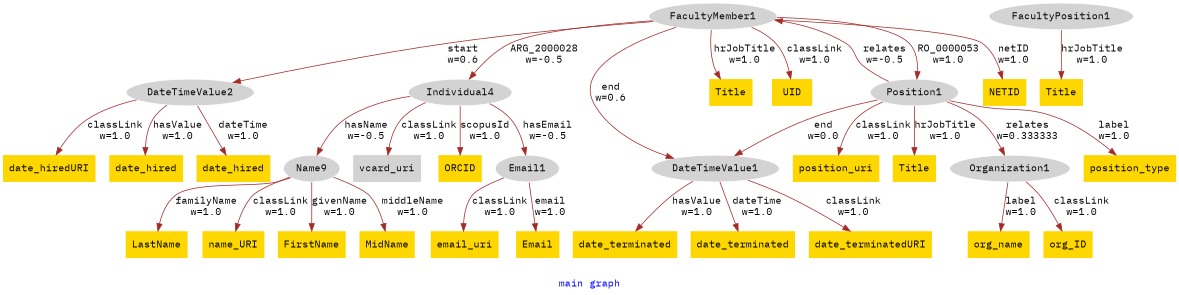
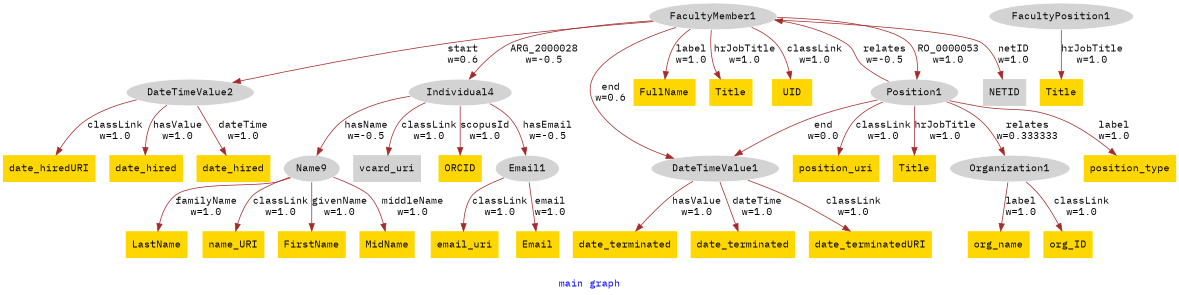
node "FullName": added
node "NETID": fillcolor gold -> lightgray
